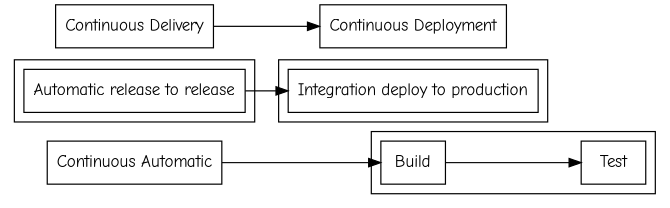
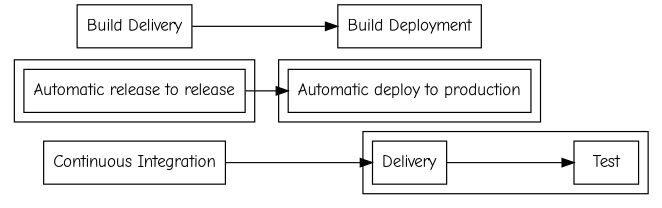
node "Continuous Delivery": label "Continuous Delivery" -> "Build Delivery"
node "Continuous Deployment": label "Continuous Deployment" -> "Build Deployment"
node "Integration deploy to production": label "Integration deploy to production" -> "Automatic deploy to production"
node "Continuous Automatic": label "Continuous Automatic" -> "Continuous Integration"
node "Build": label "Build" -> "Delivery"
